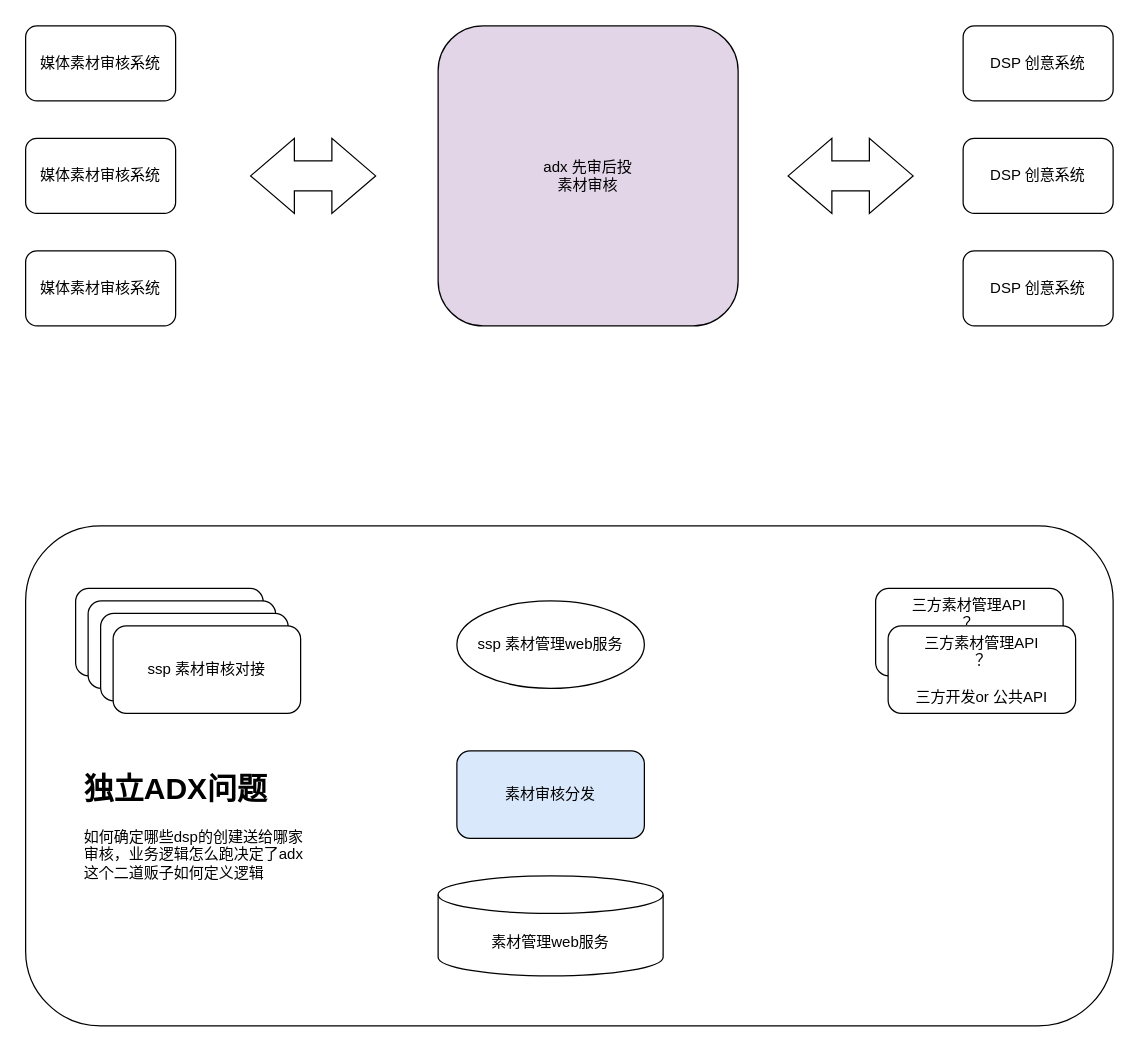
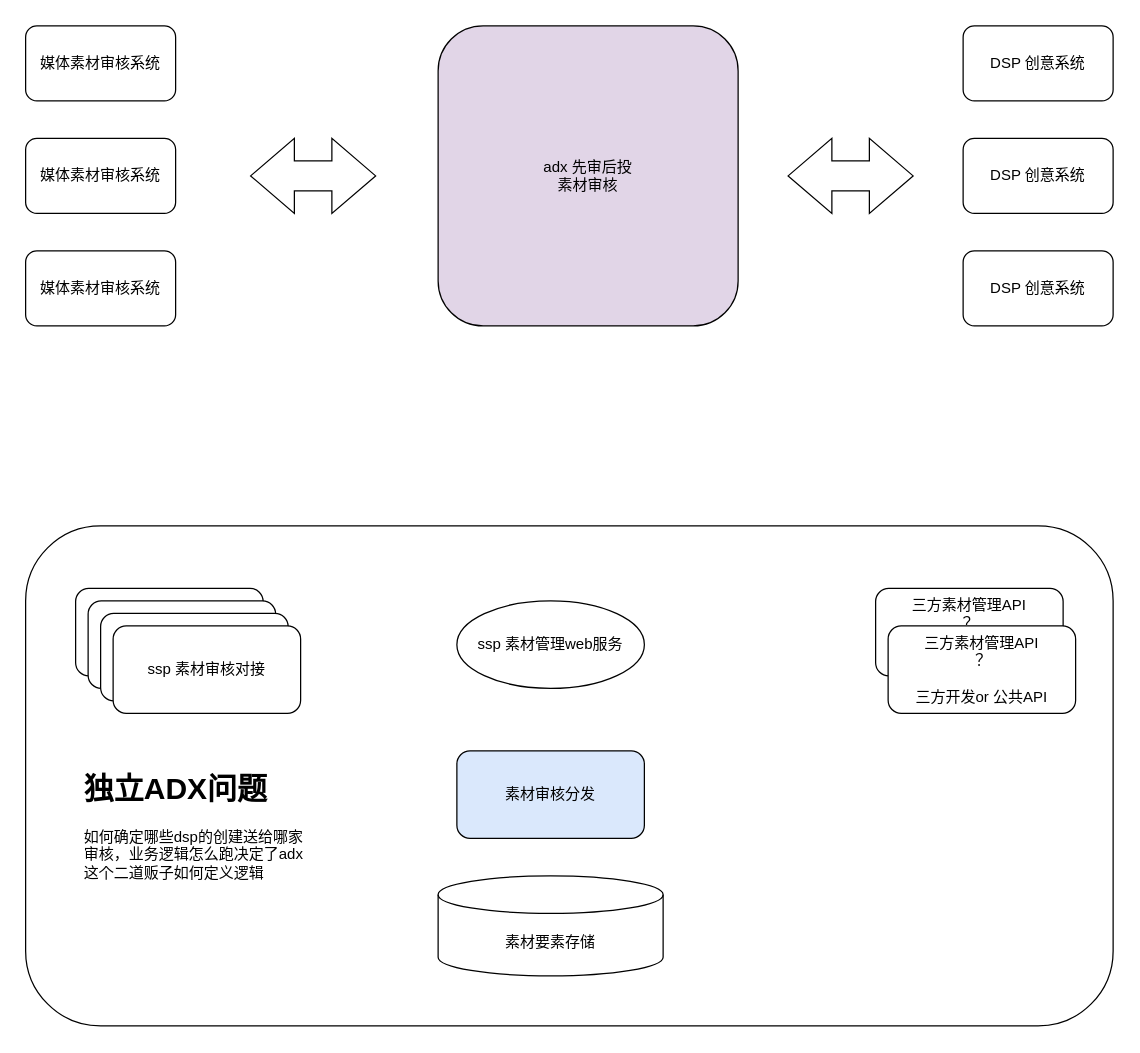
node "素材管理web服务": label "素材管理web服务" -> "素材要素存储"
